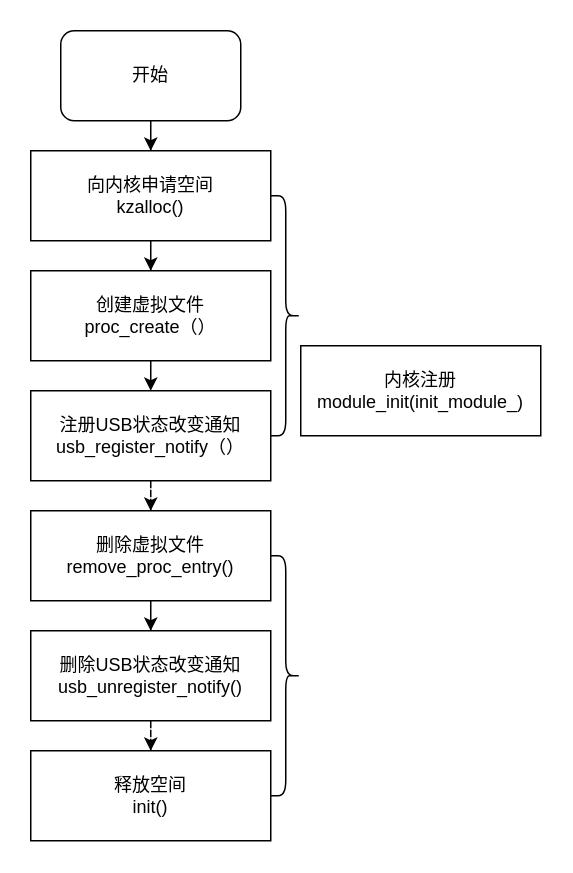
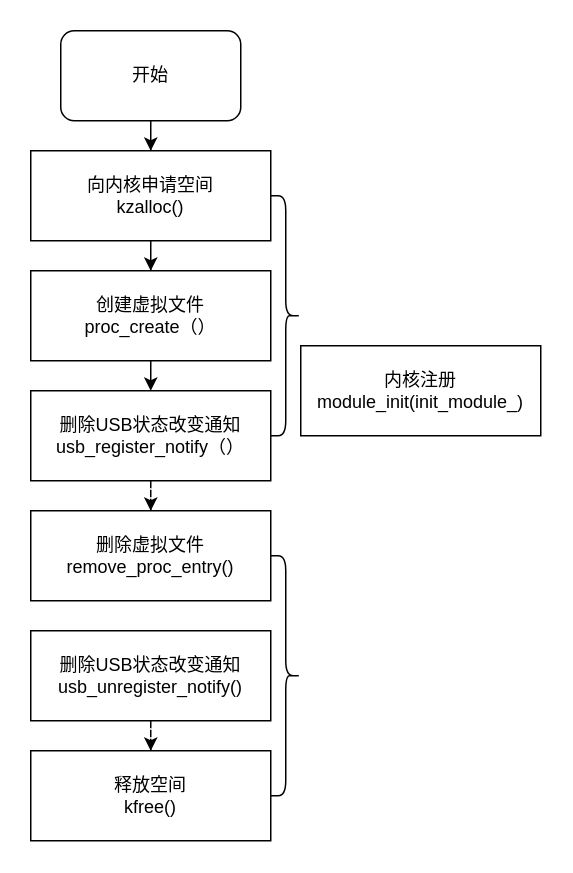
node "注册USB状态改变通知 usb_register_notify（）": label "注册USB状态改变通知 usb_register_notify（）" -> "删除USB状态改变通知 usb_register_notify（）"
edge "删除虚拟文件 remove_proc_entry()" -> "删除USB状态改变通知 usb_unregister_notify()": removed
node "释放空间 init()": label "释放空间 init()" -> "释放空间 kfree()"
